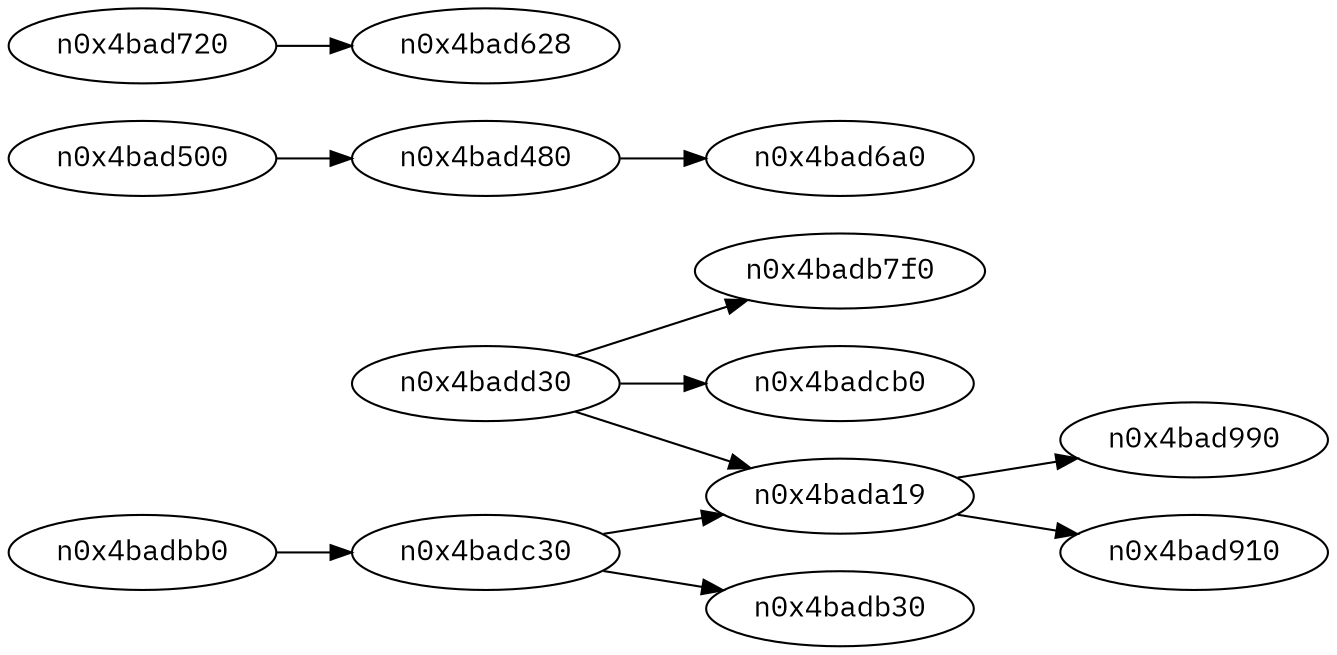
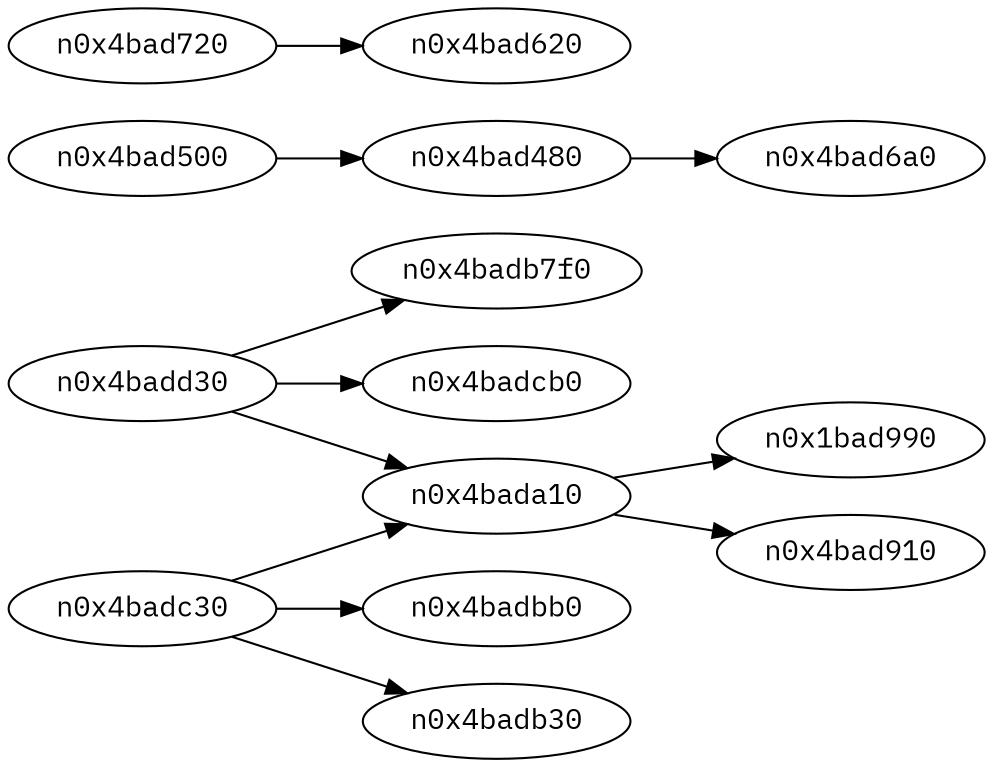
node "n0x4bad628": label "n0x4bad628" -> "n0x4bad620"
node "n0x4bad990": label "n0x4bad990" -> "n0x1bad990"
node "n0x4bada19": label "n0x4bada19" -> "n0x4bada10"
edge "n0x4badbb0" -> "n0x4badc30": reversed
